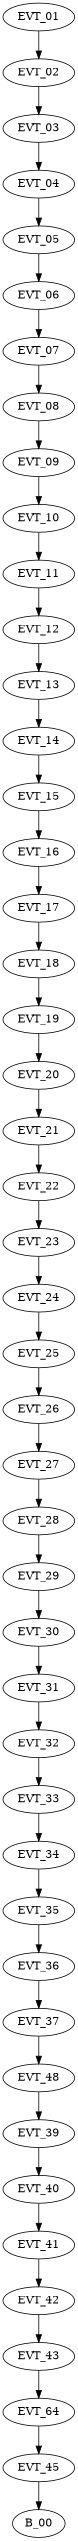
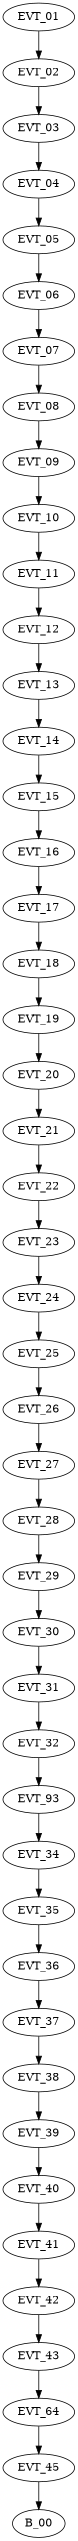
node "EVT_33": label "EVT_33" -> "EVT_93"
node "EVT_48": label "EVT_48" -> "EVT_38"
